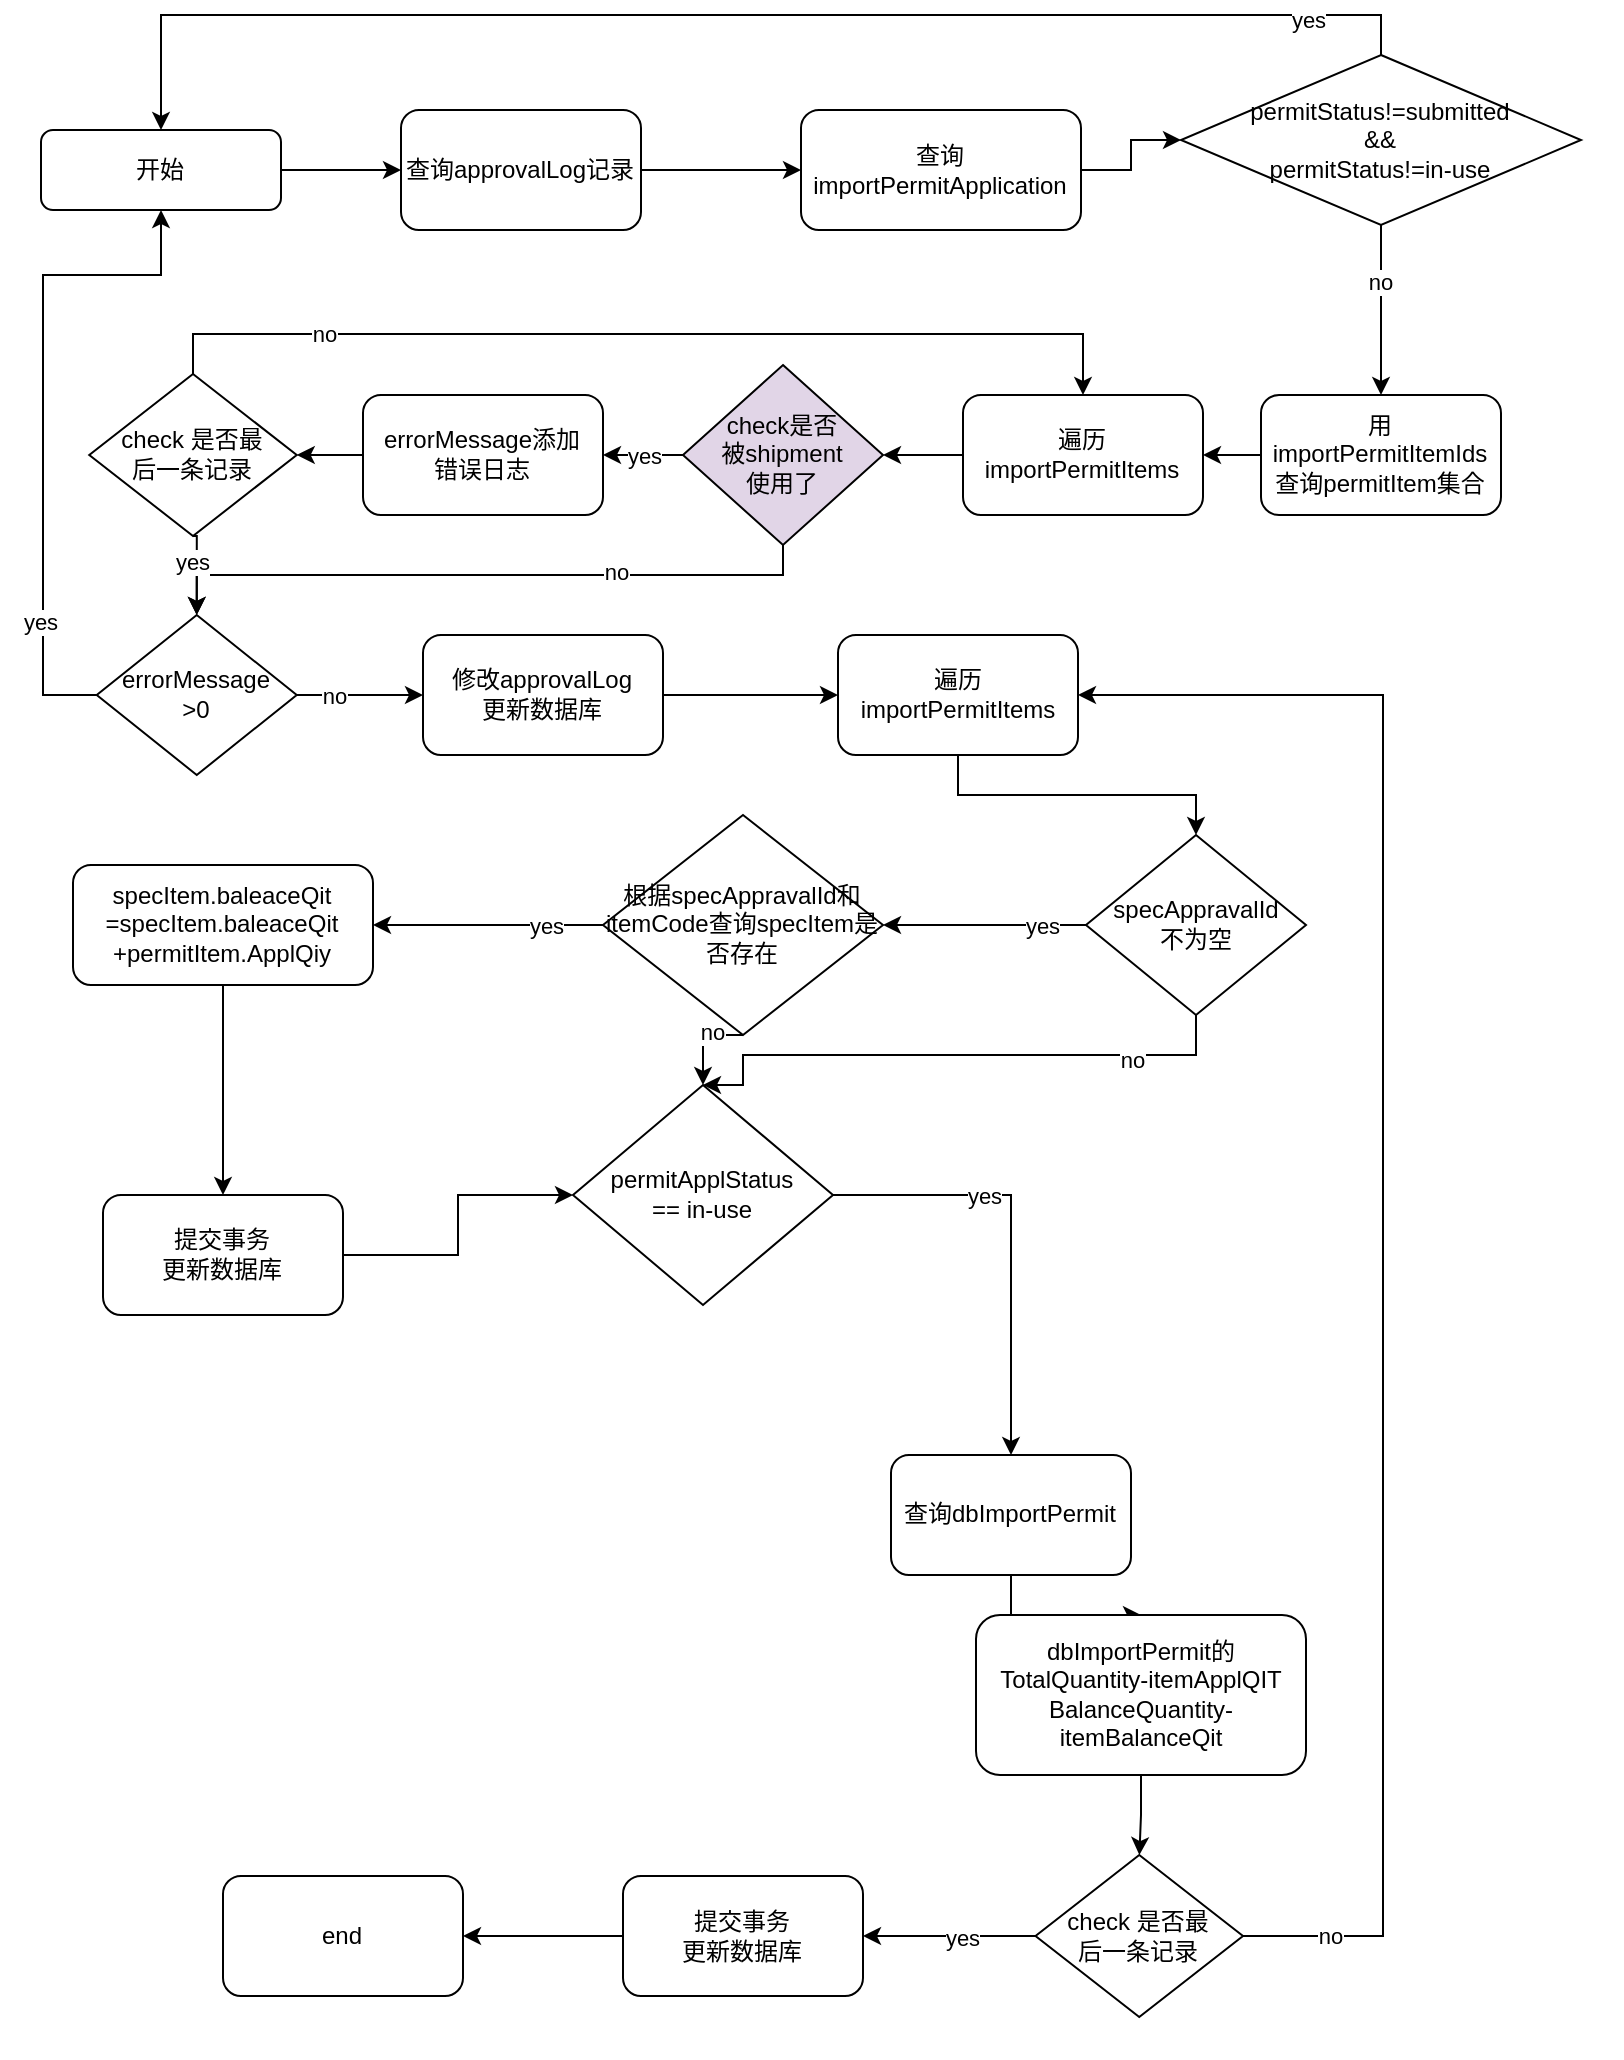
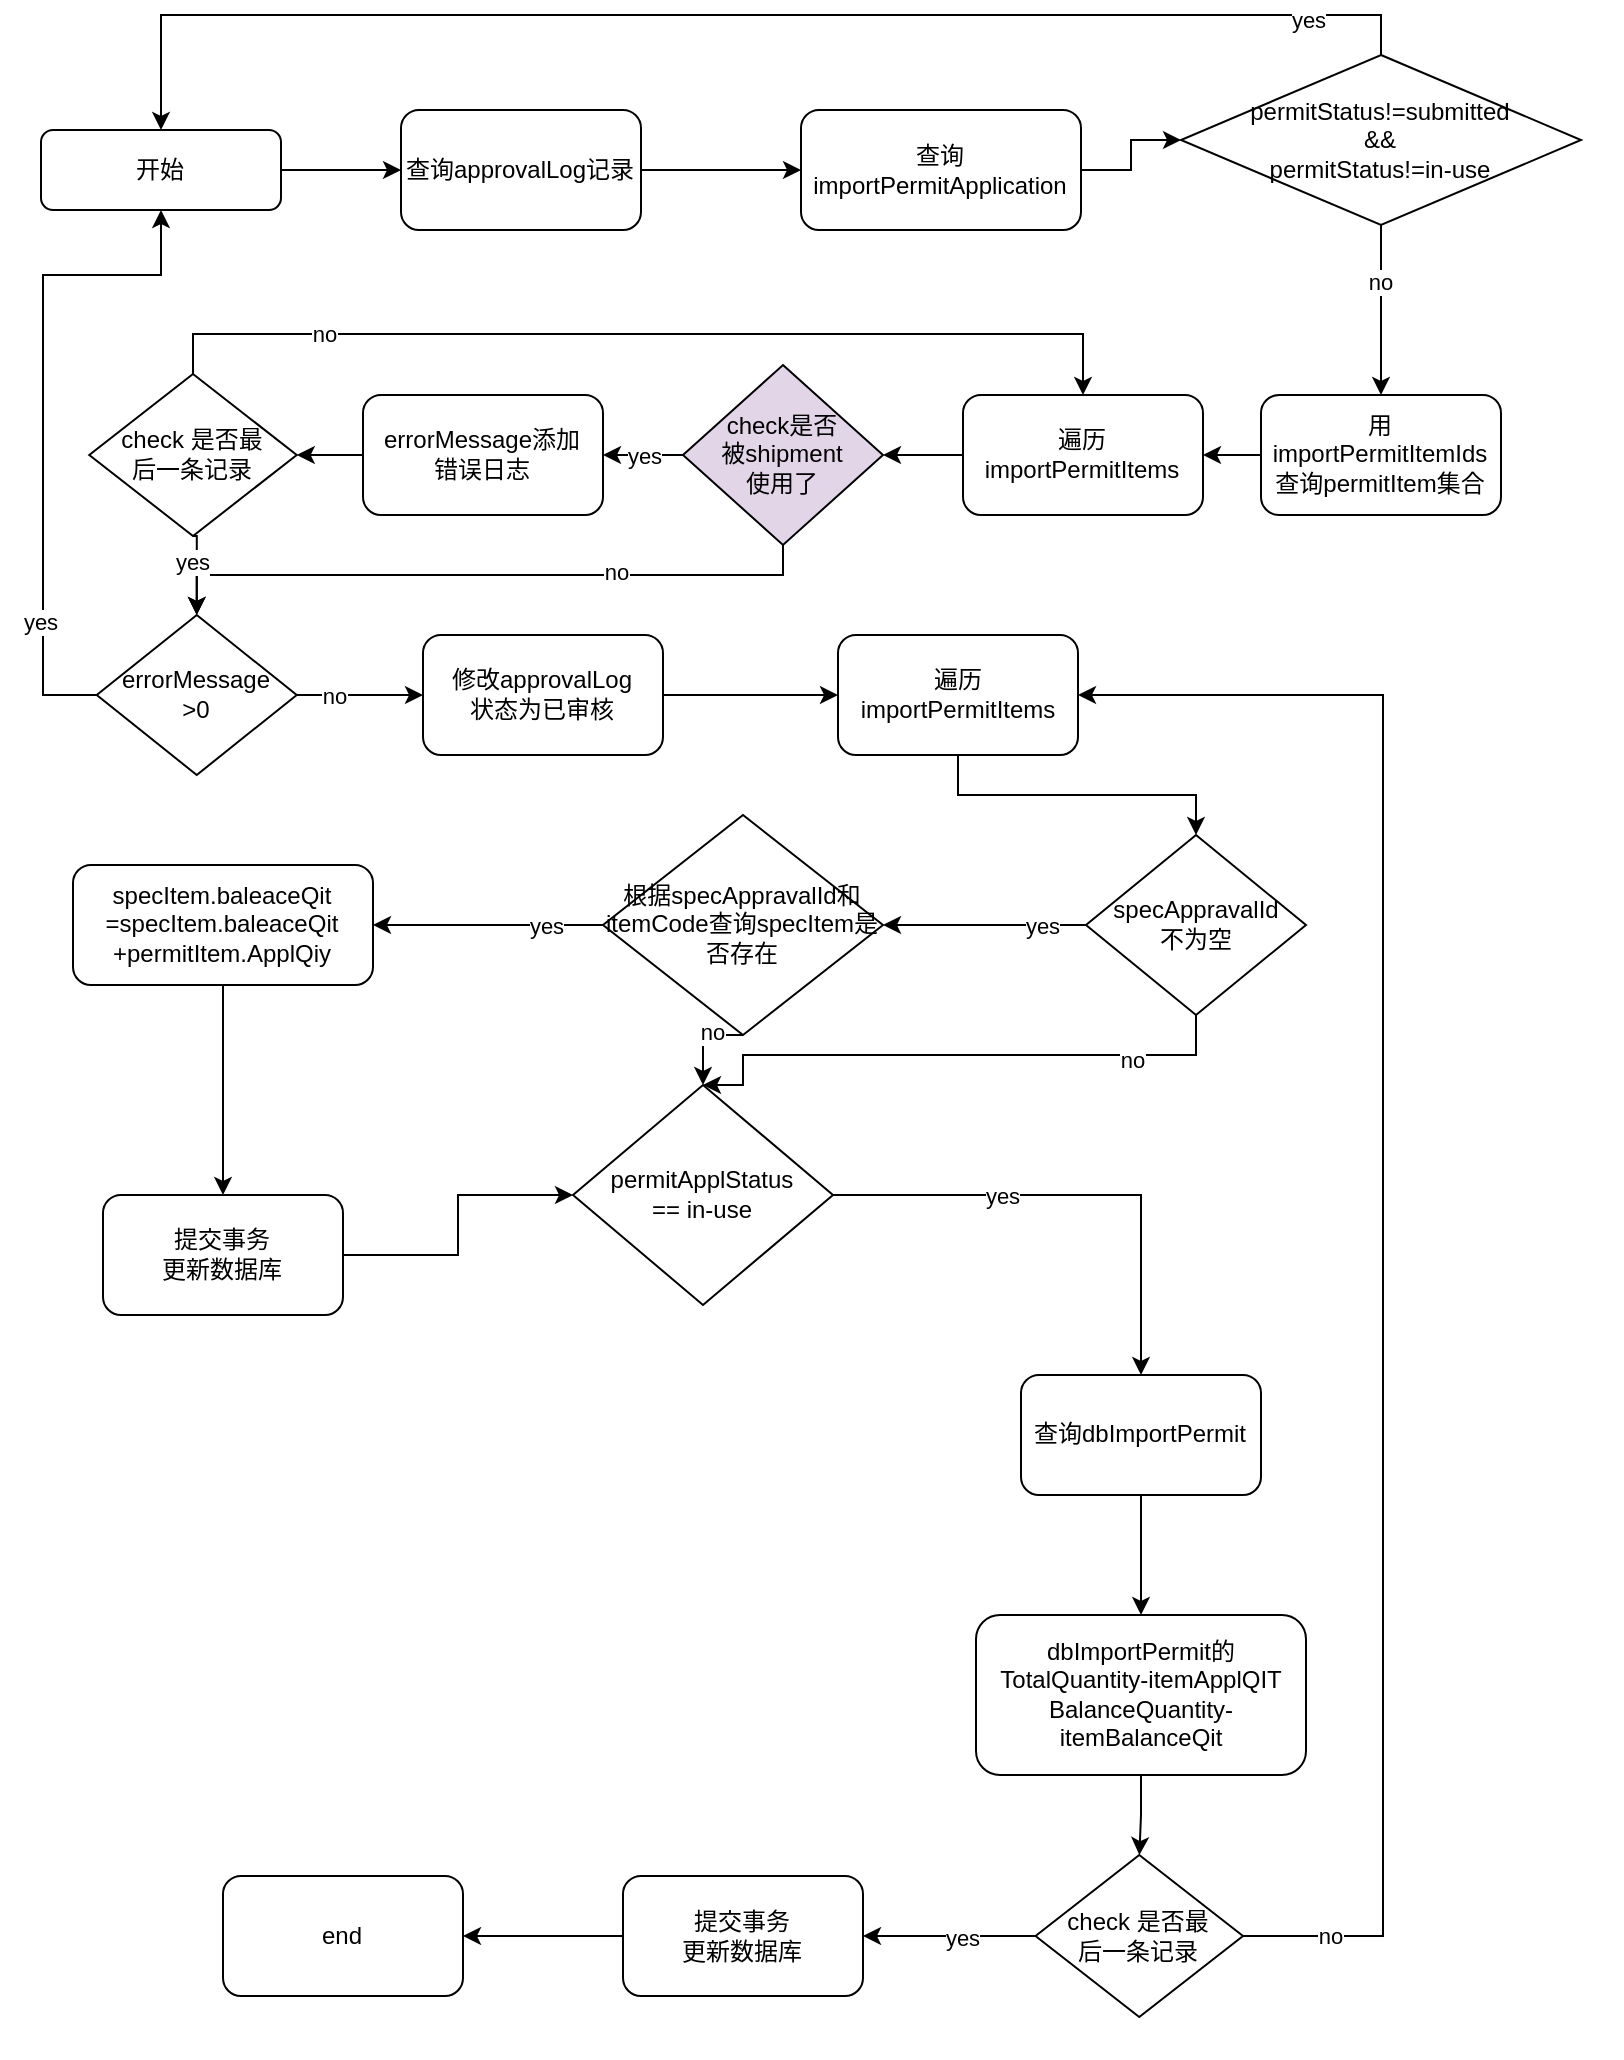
node "修改approvalLog 更新数据库": label "修改approvalLog 更新数据库" -> "修改approvalLog 状态为已审核"
node "查询dbImportPermit": moved (1011, 1515) -> (1141, 1435)
